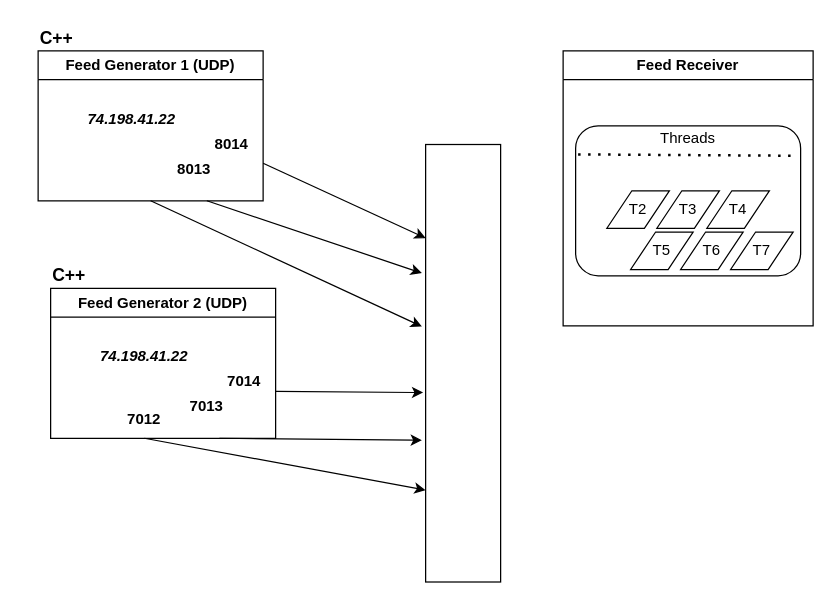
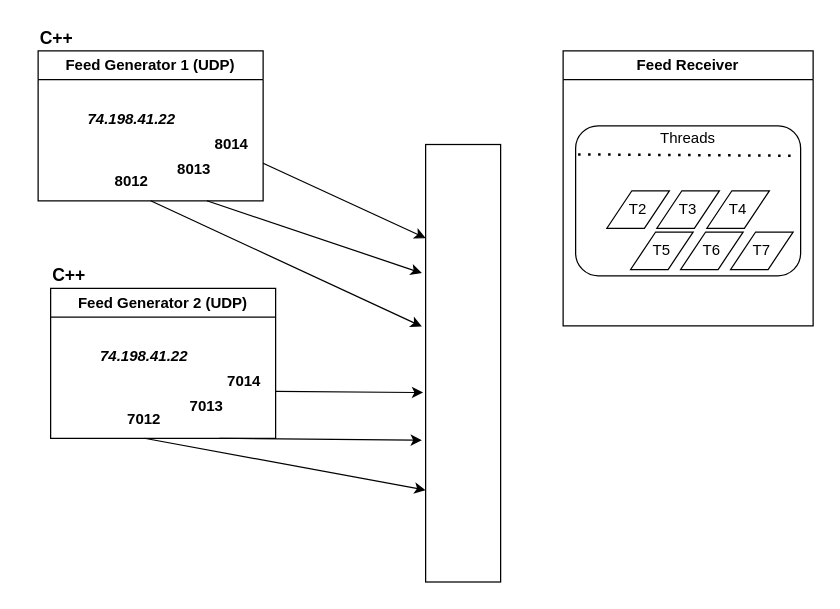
node "8012": added
